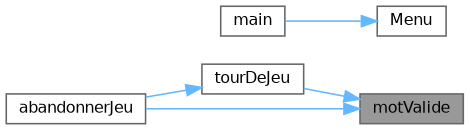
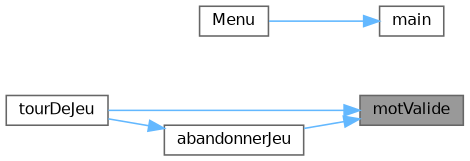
edge "main" -> "Menu": reversed
edge "abandonnerJeu" -> "tourDeJeu": reversed
